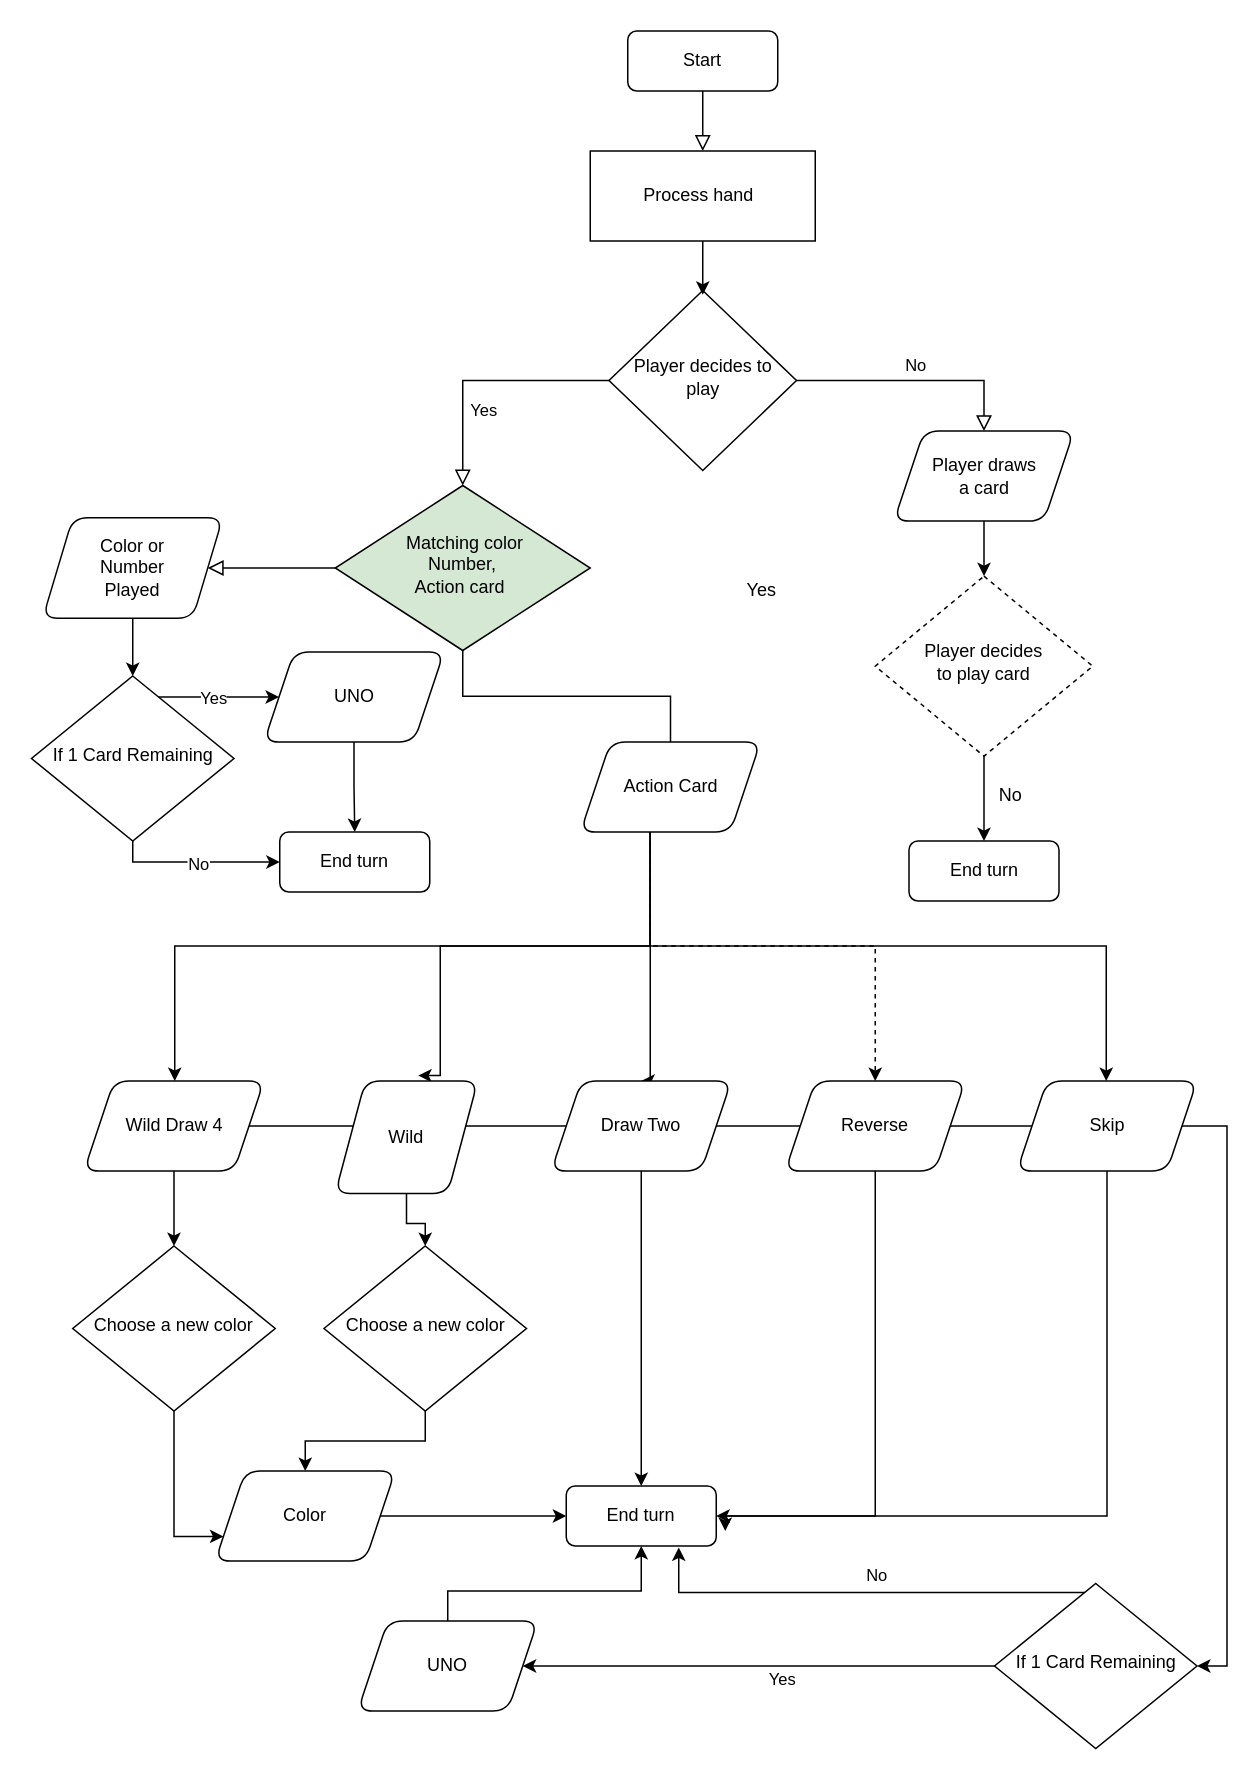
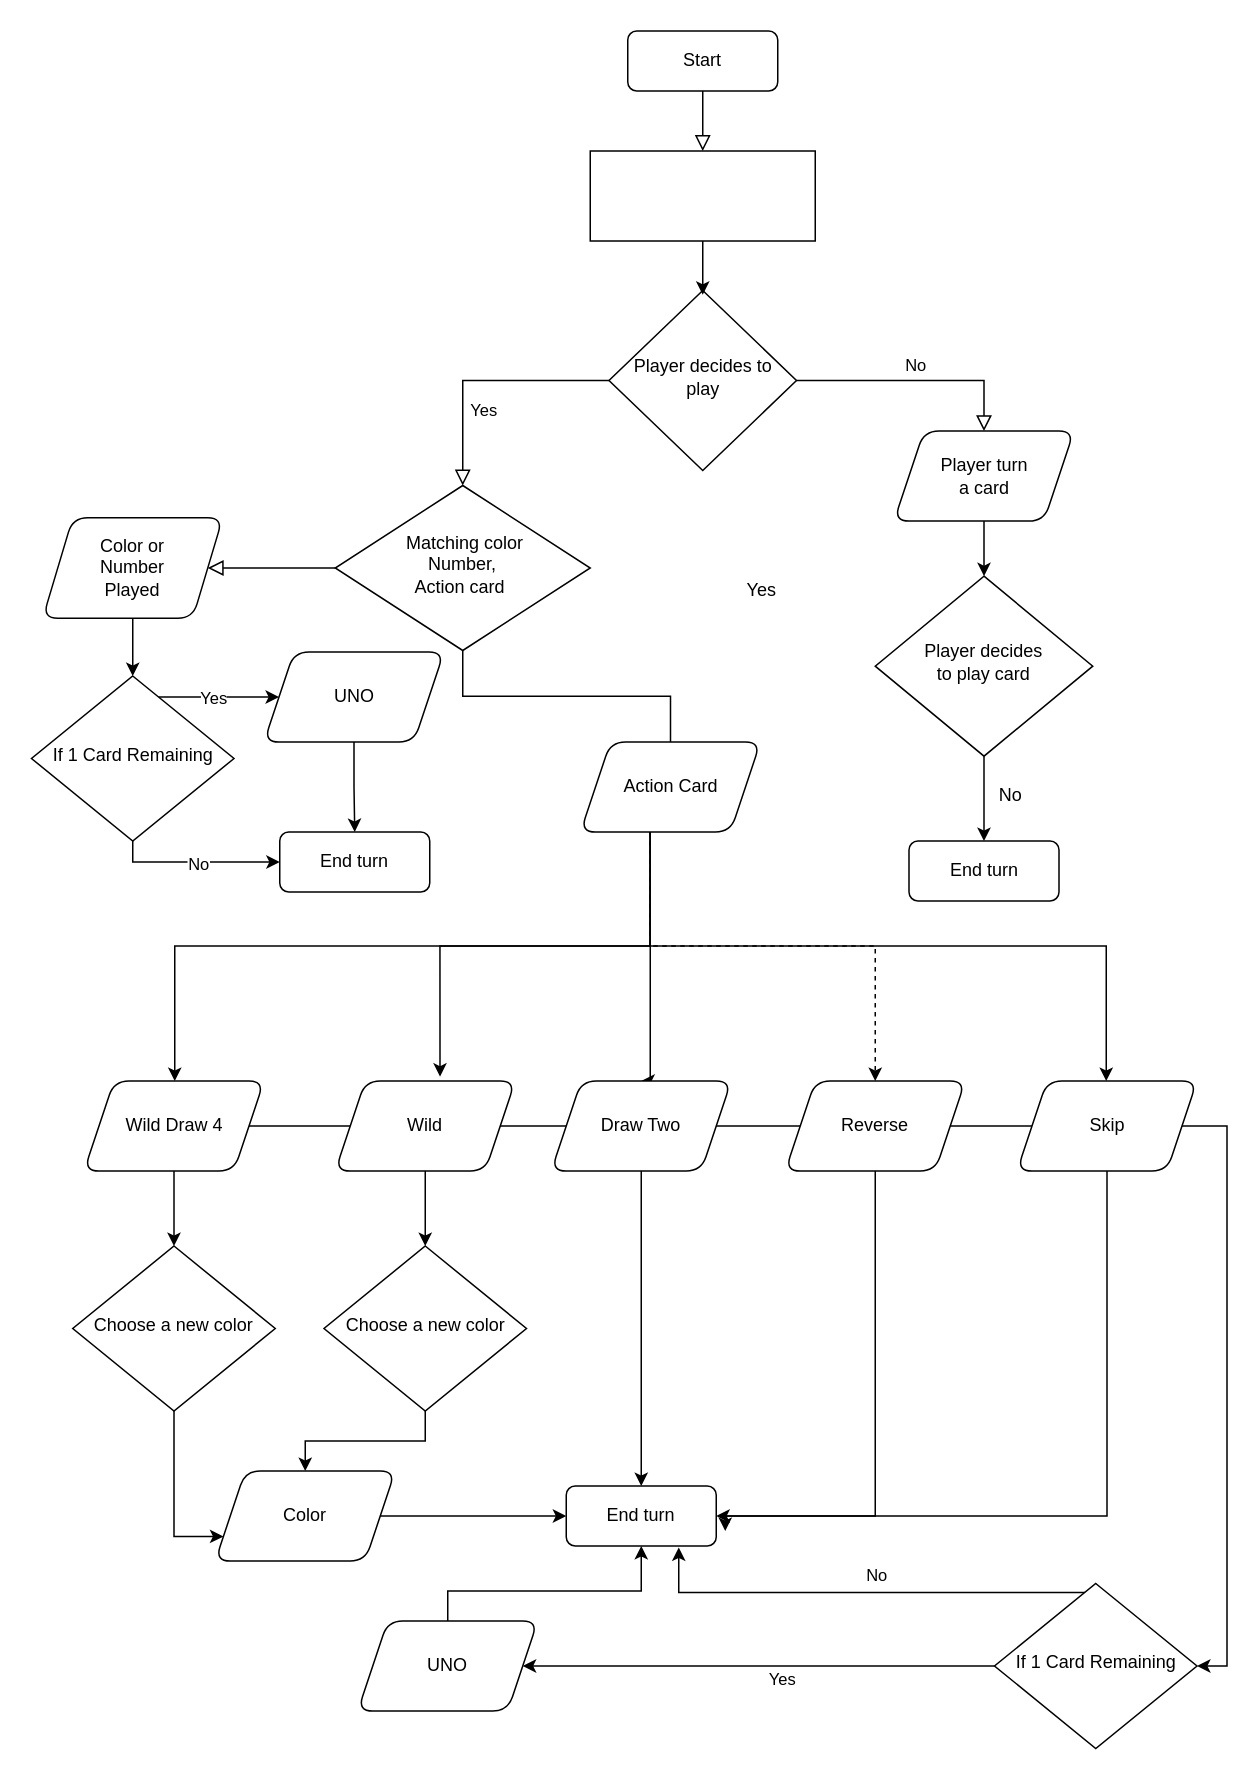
node "Process hand": removed
node "Player draws a card": label "Player draws a card" -> "Player turn a card"
node "Matching color Number, Action card": fillcolor #d5e8d4 -> #ffffff
node "Player decides to play card": style dashed -> solid
node "Wild": size 143x113 -> 180x90
